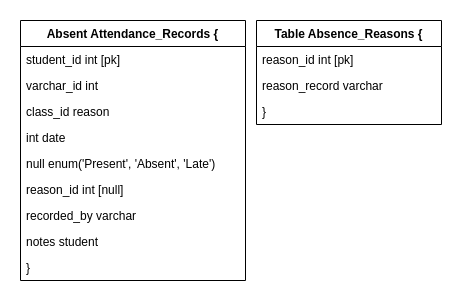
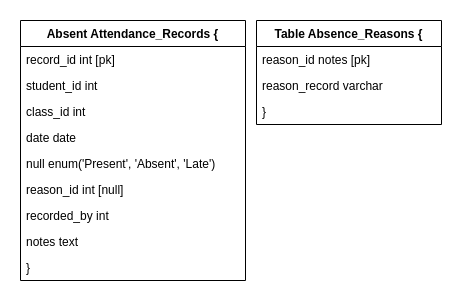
node "student_id int [pk]": label "student_id int [pk]" -> "record_id int [pk]"
node "reason_id int [pk]": label "reason_id int [pk]" -> "reason_id notes [pk]"
node "varchar_id int": label "varchar_id int" -> "student_id int"
node "class_id reason": label "class_id reason" -> "class_id int"
node "int date": label "int date" -> "date date"
node "recorded_by varchar": label "recorded_by varchar" -> "recorded_by int"
node "notes student": label "notes student" -> "notes text"
